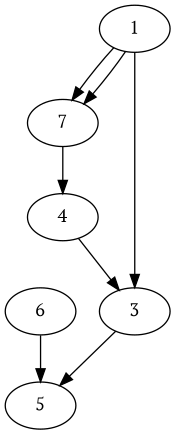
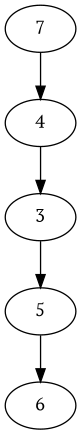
node "1": removed
edge "6" -> "5": reversed
